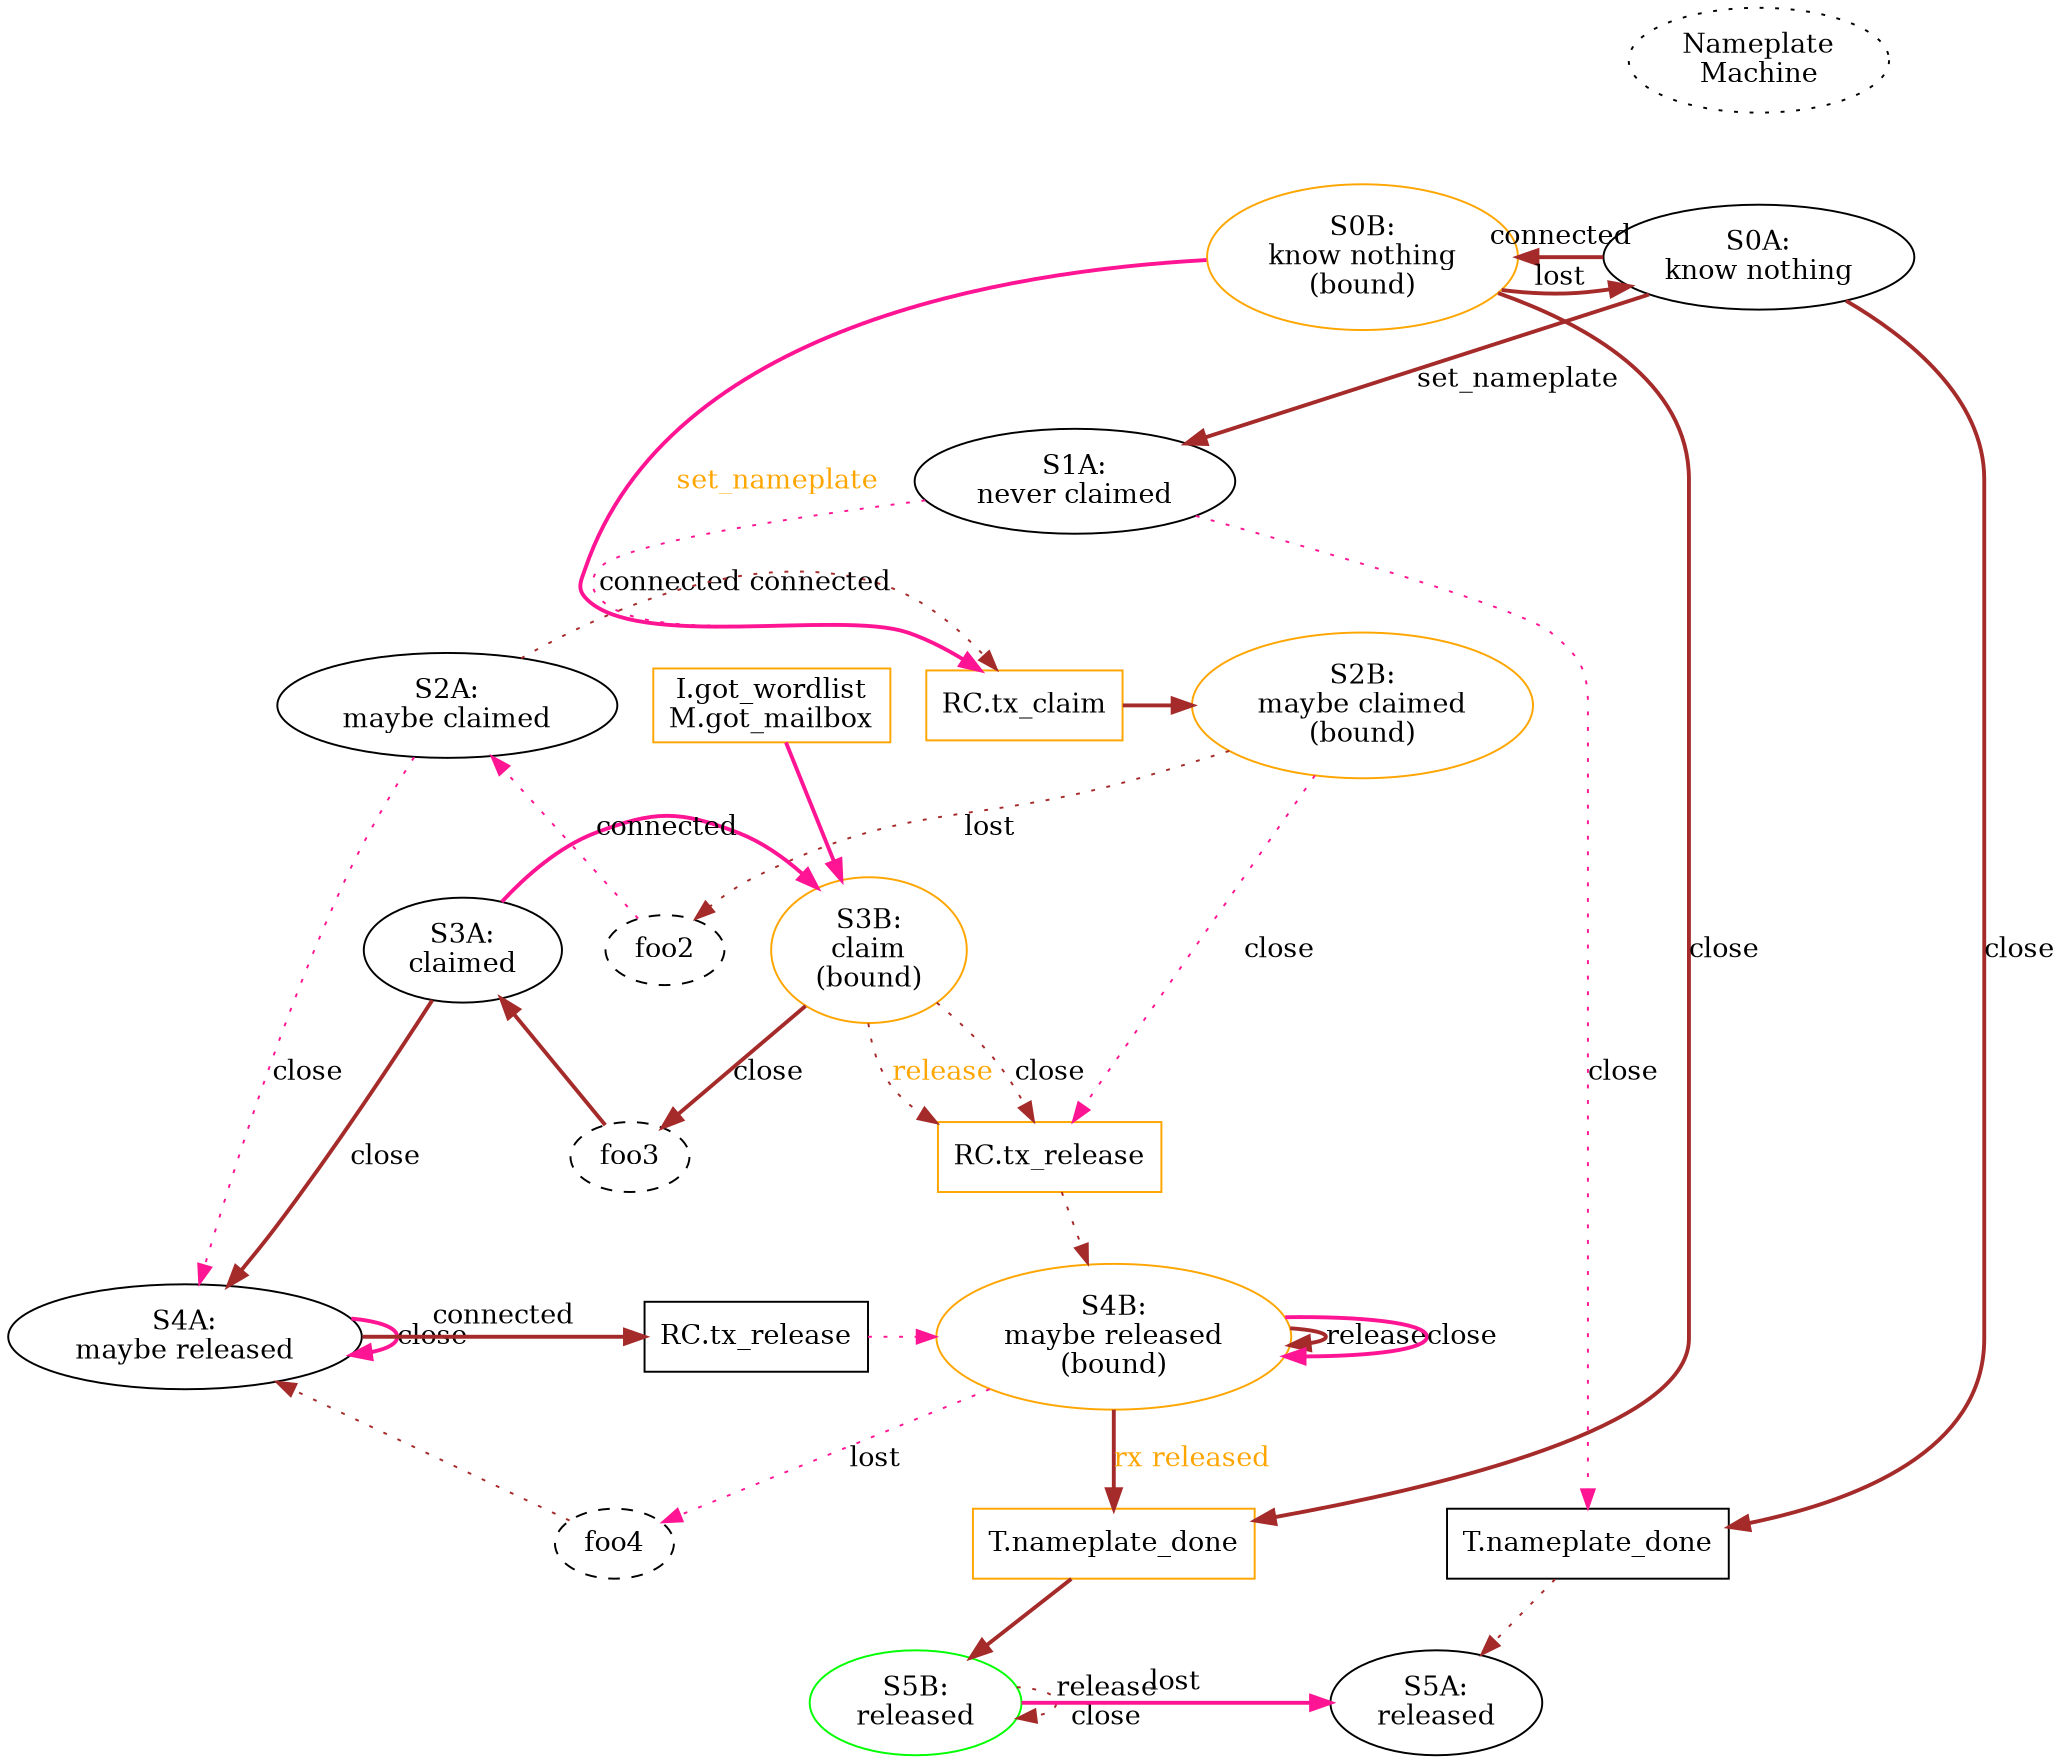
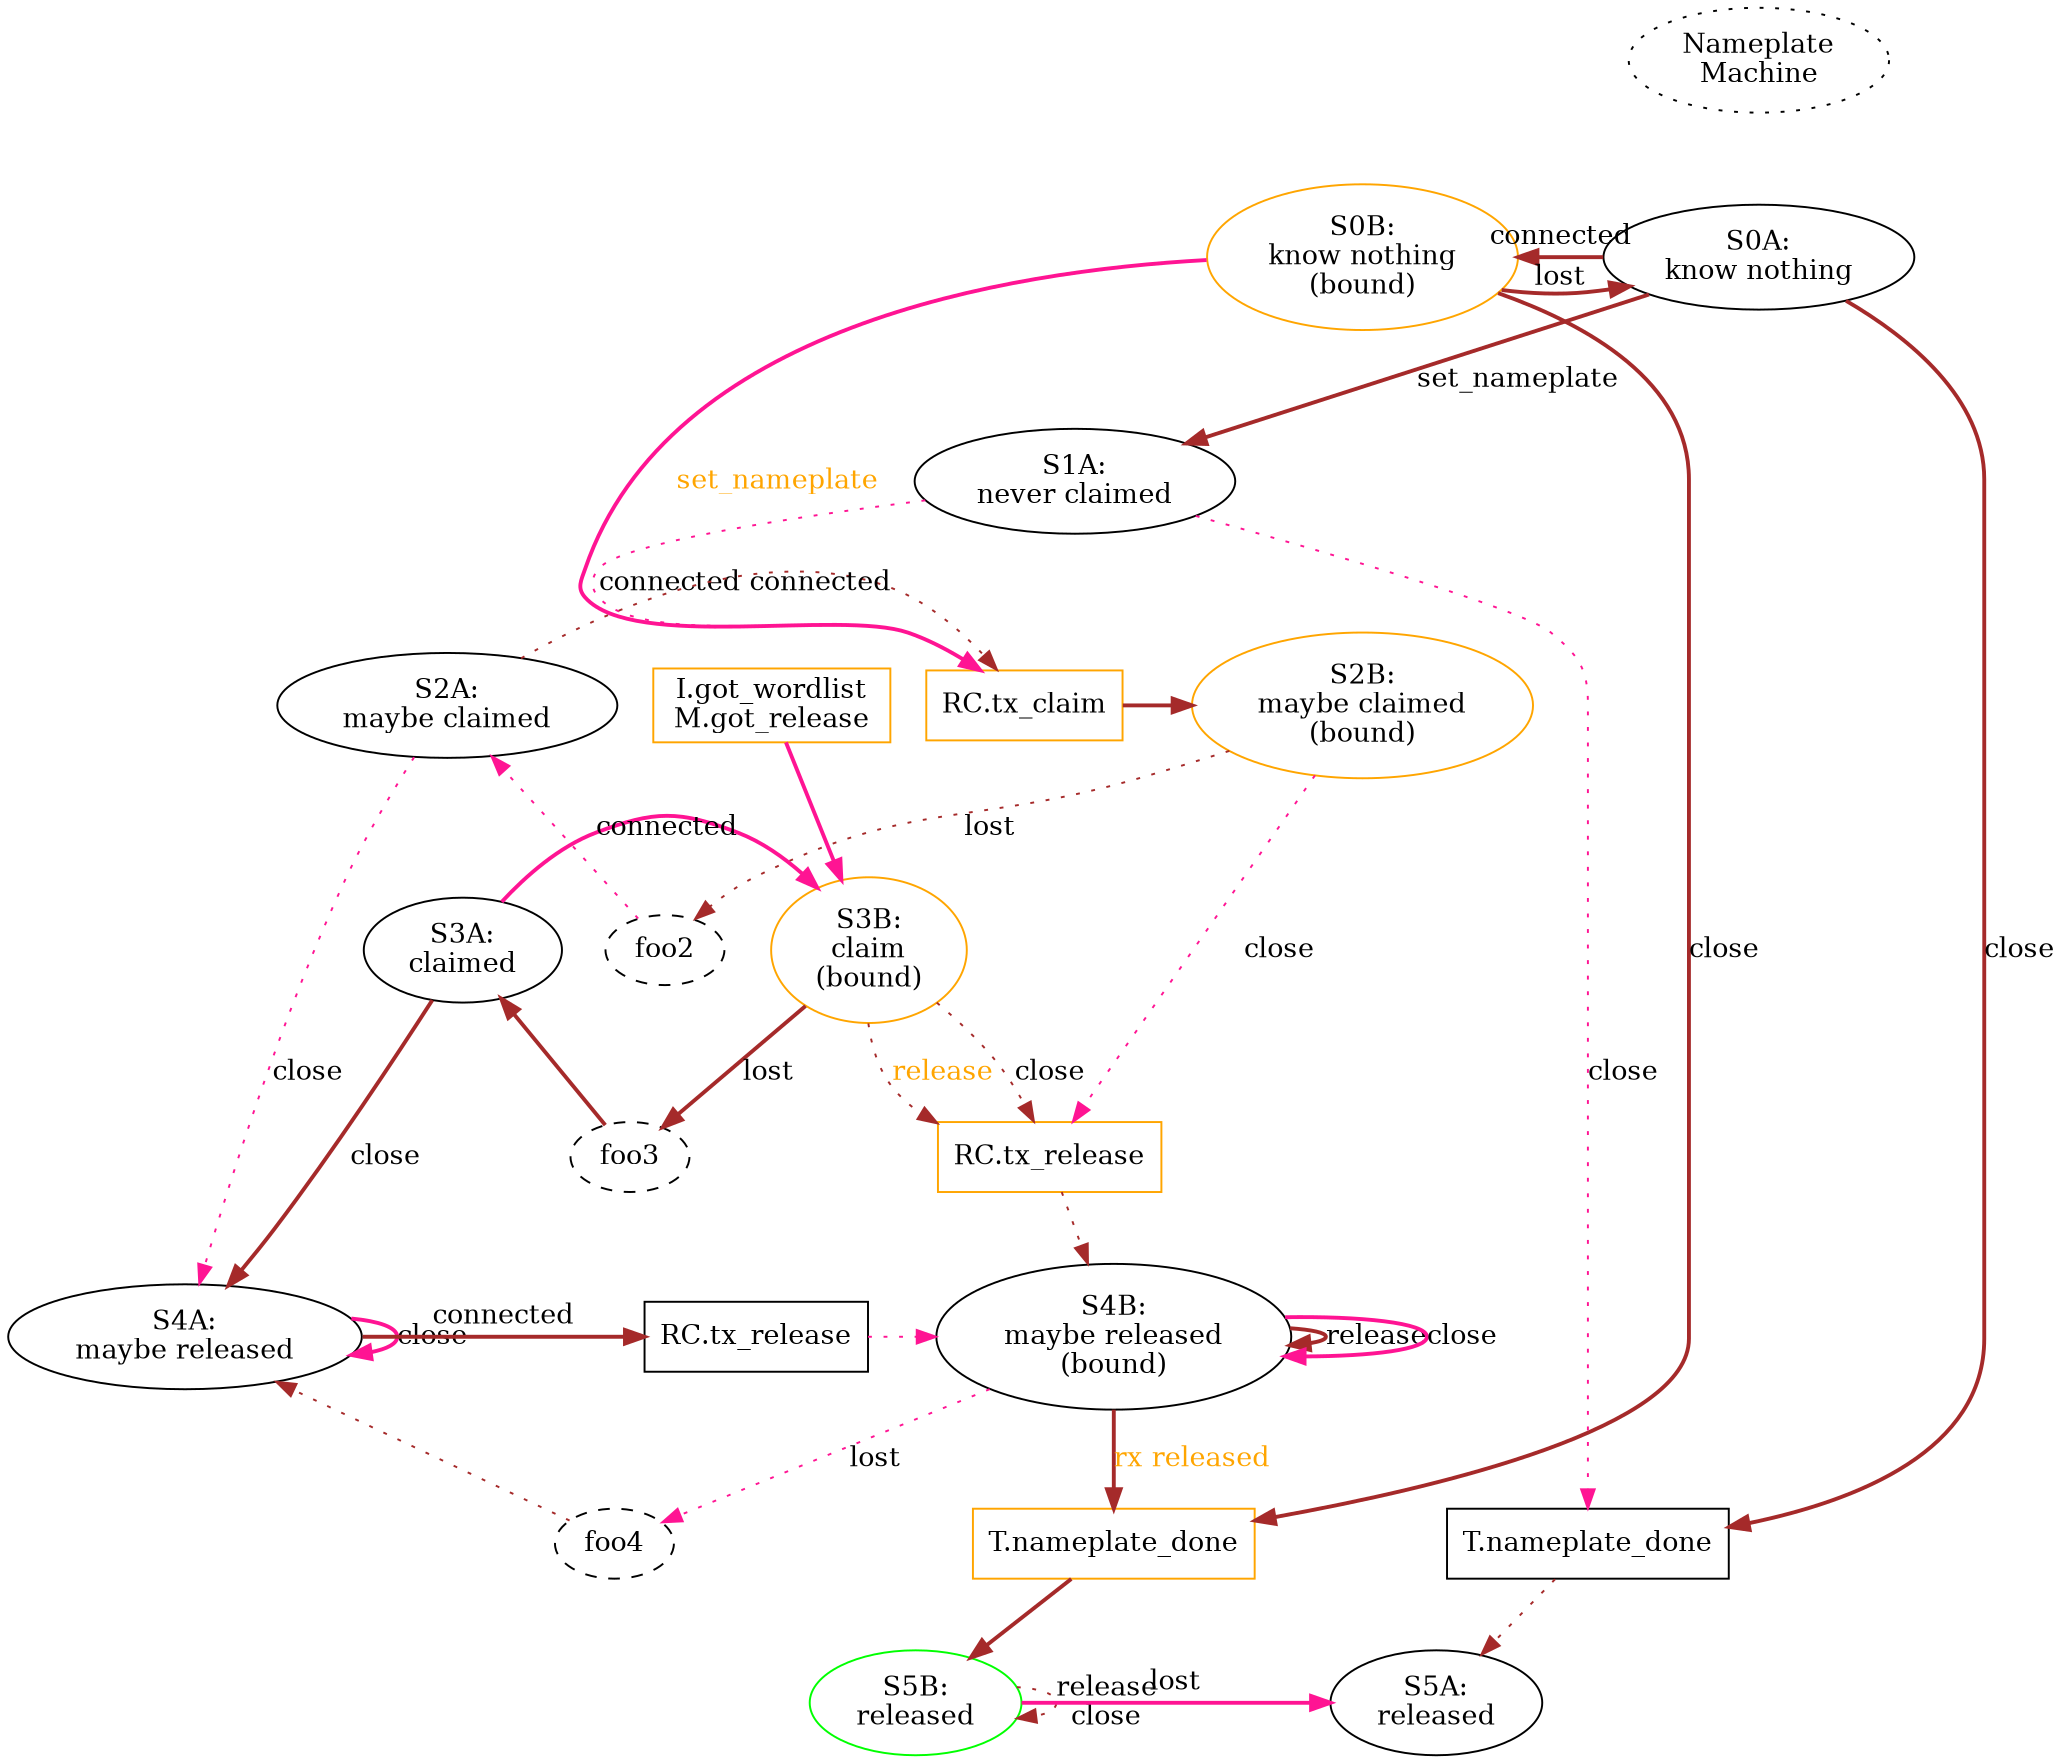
node "I.got_wordlist M.got_mailbox": label "I.got_wordlist M.got_mailbox" -> "I.got_wordlist M.got_release"
edge "S3B: claim (bound)" -> "foo3": label "close" -> "lost"
node "S4B: maybe released (bound)": color orange -> black
